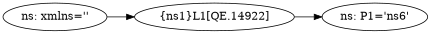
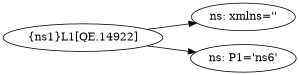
edge "ns: xmlns=''" -> "{ns1}L1[QE.14922]": reversed
